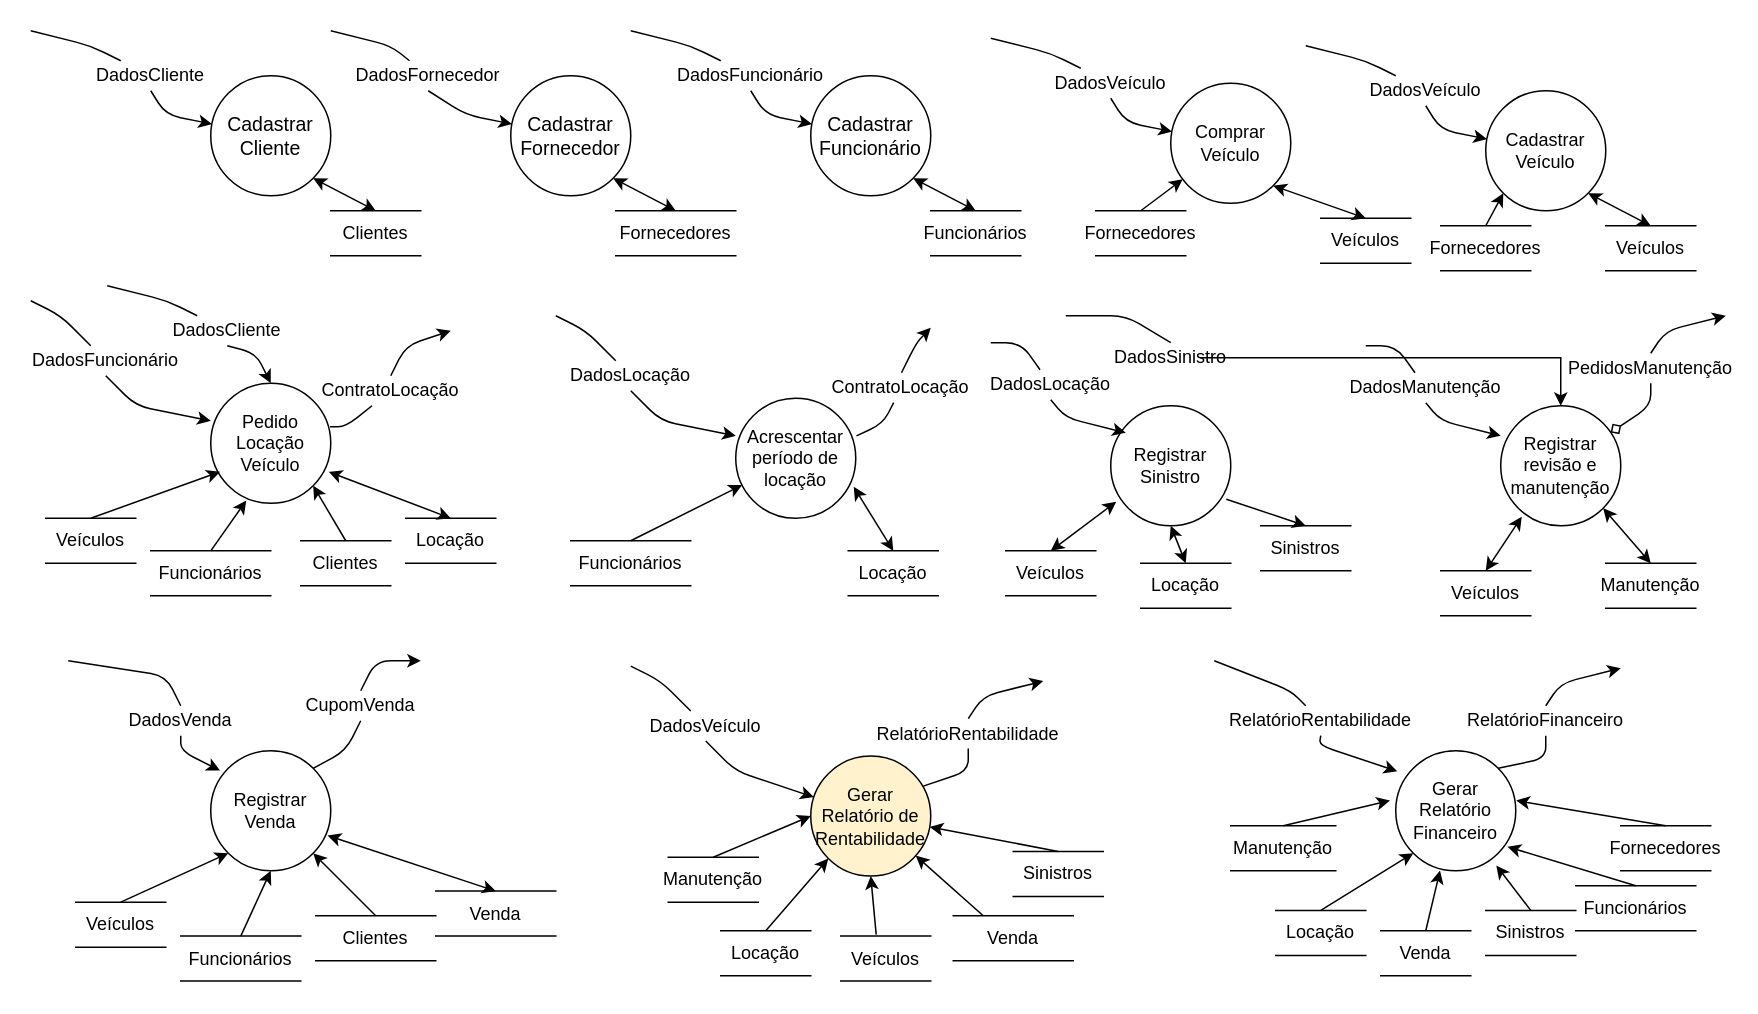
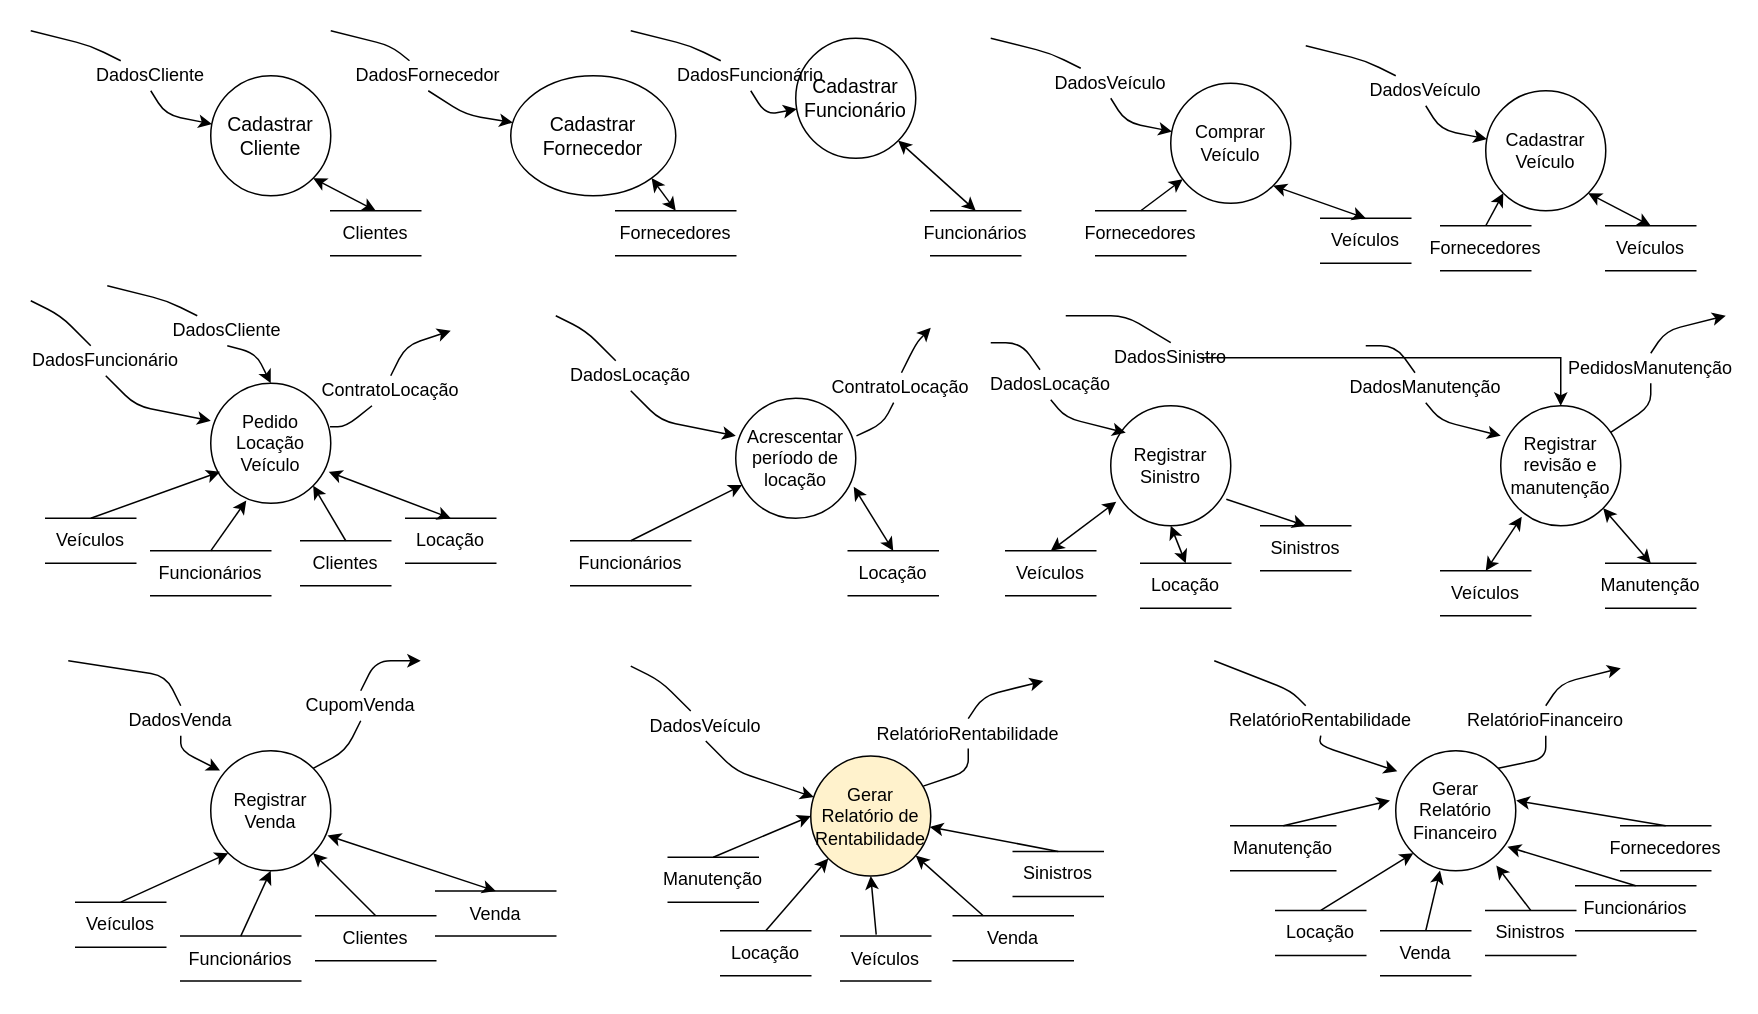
node "Cadastrar Fornecedor": size 120x120 -> 165x120
node "Cadastrar Funcionário": moved (871, 136) -> (856, 98)
edge "PedidosManutenção" -> "Registrar revisão e manutenção": arrowhead diamond -> none
